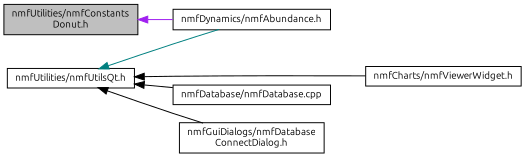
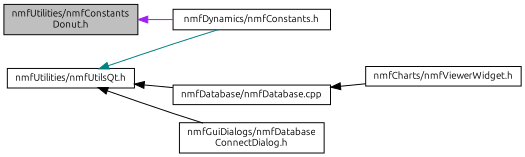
node "nmfDynamics/nmfAbundance.h": label "nmfDynamics/nmfAbundance.h" -> "nmfDynamics/nmfConstants.h"
edge "nmfCharts/nmfViewerWidget.h" -> "nmfUtilities/nmfUtilsQt.h": now "nmfCharts/nmfViewerWidget.h" -> "nmfDatabase/nmfDatabase.cpp"
